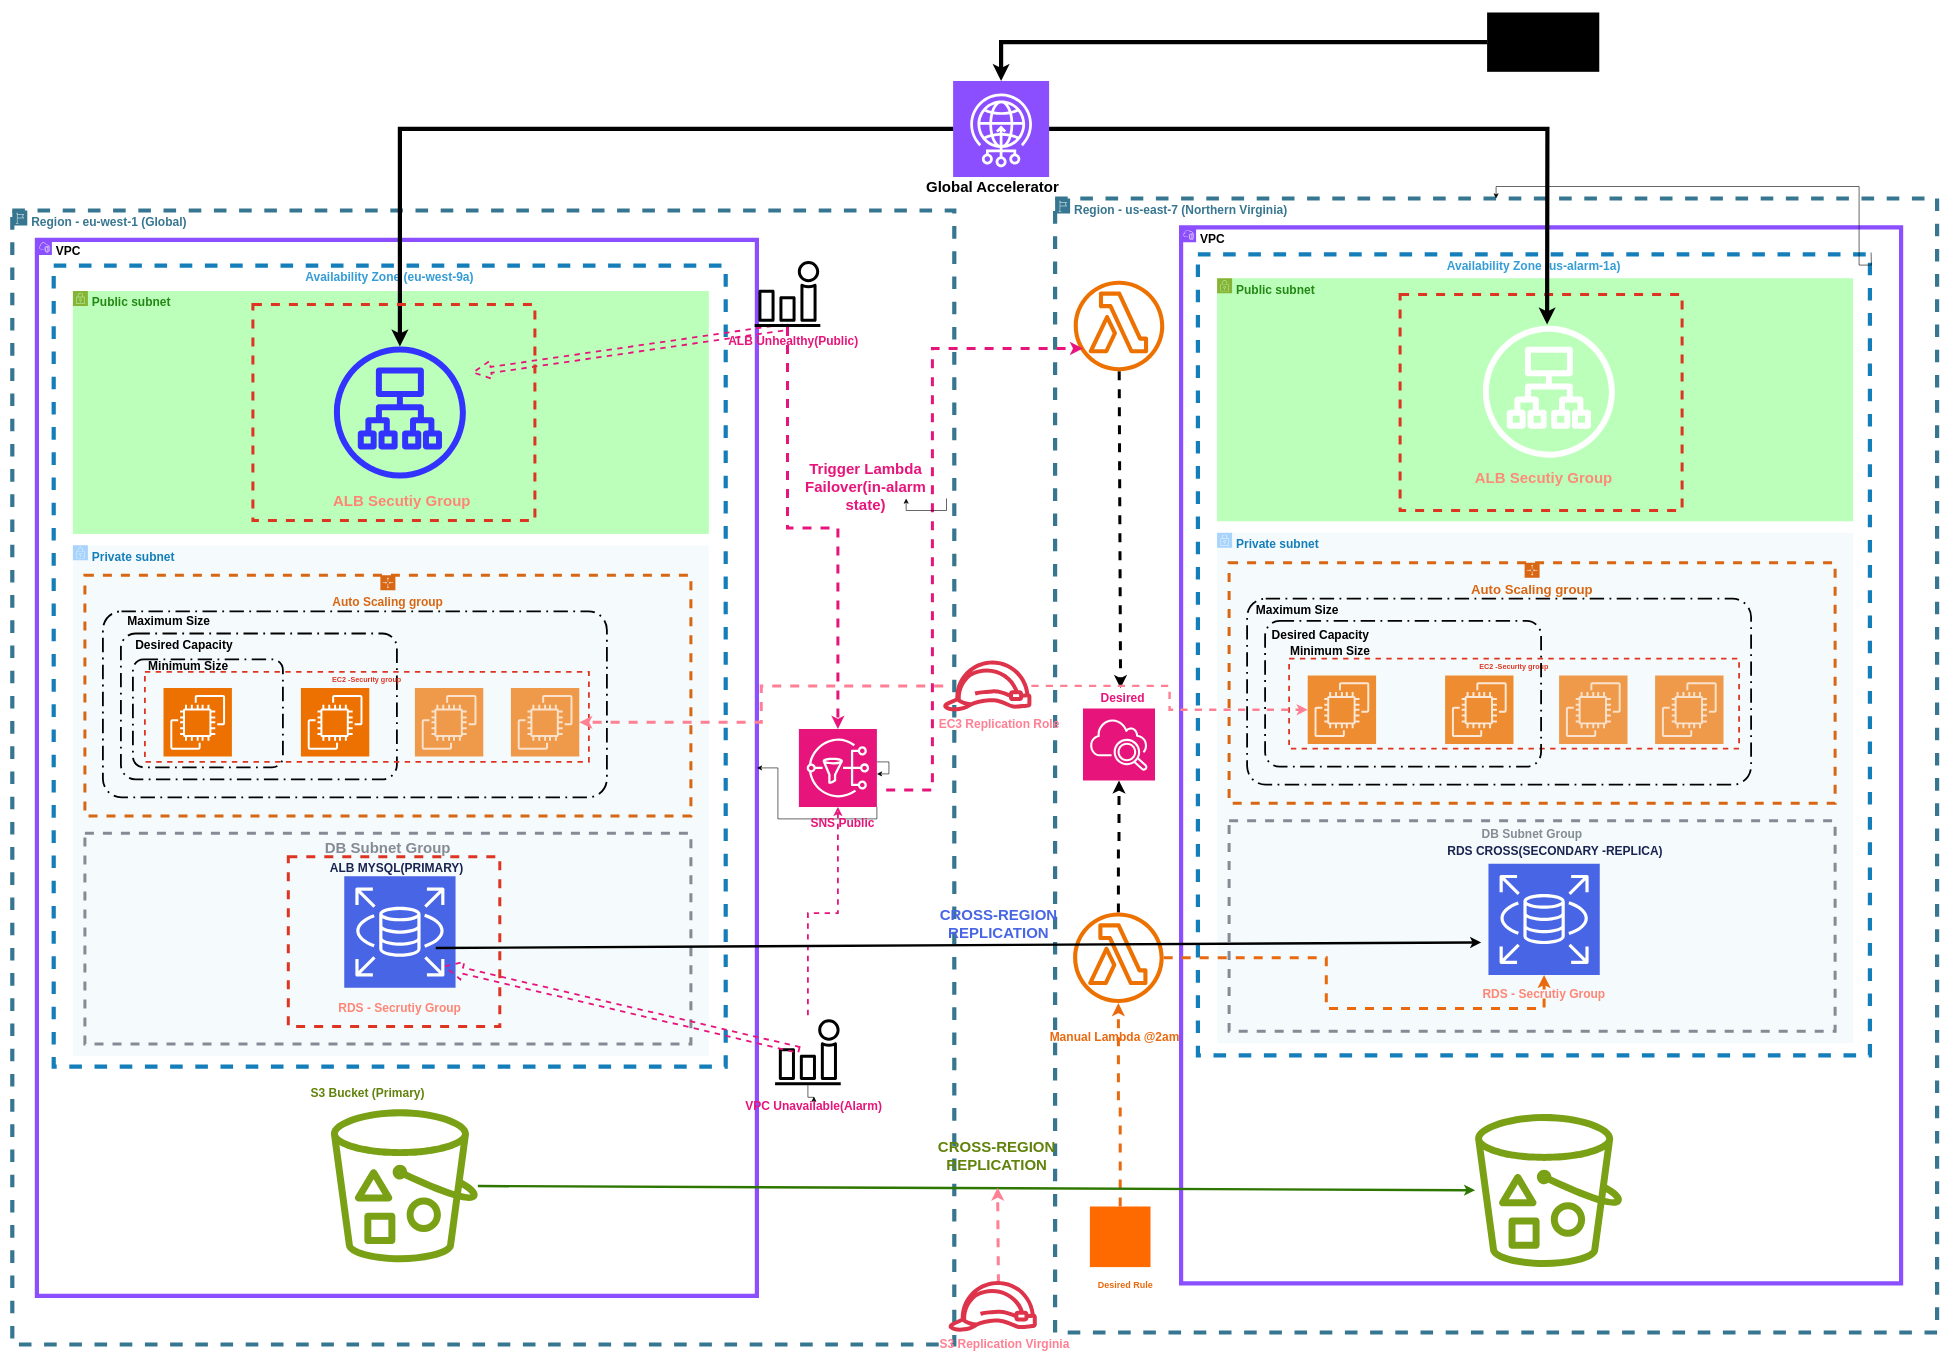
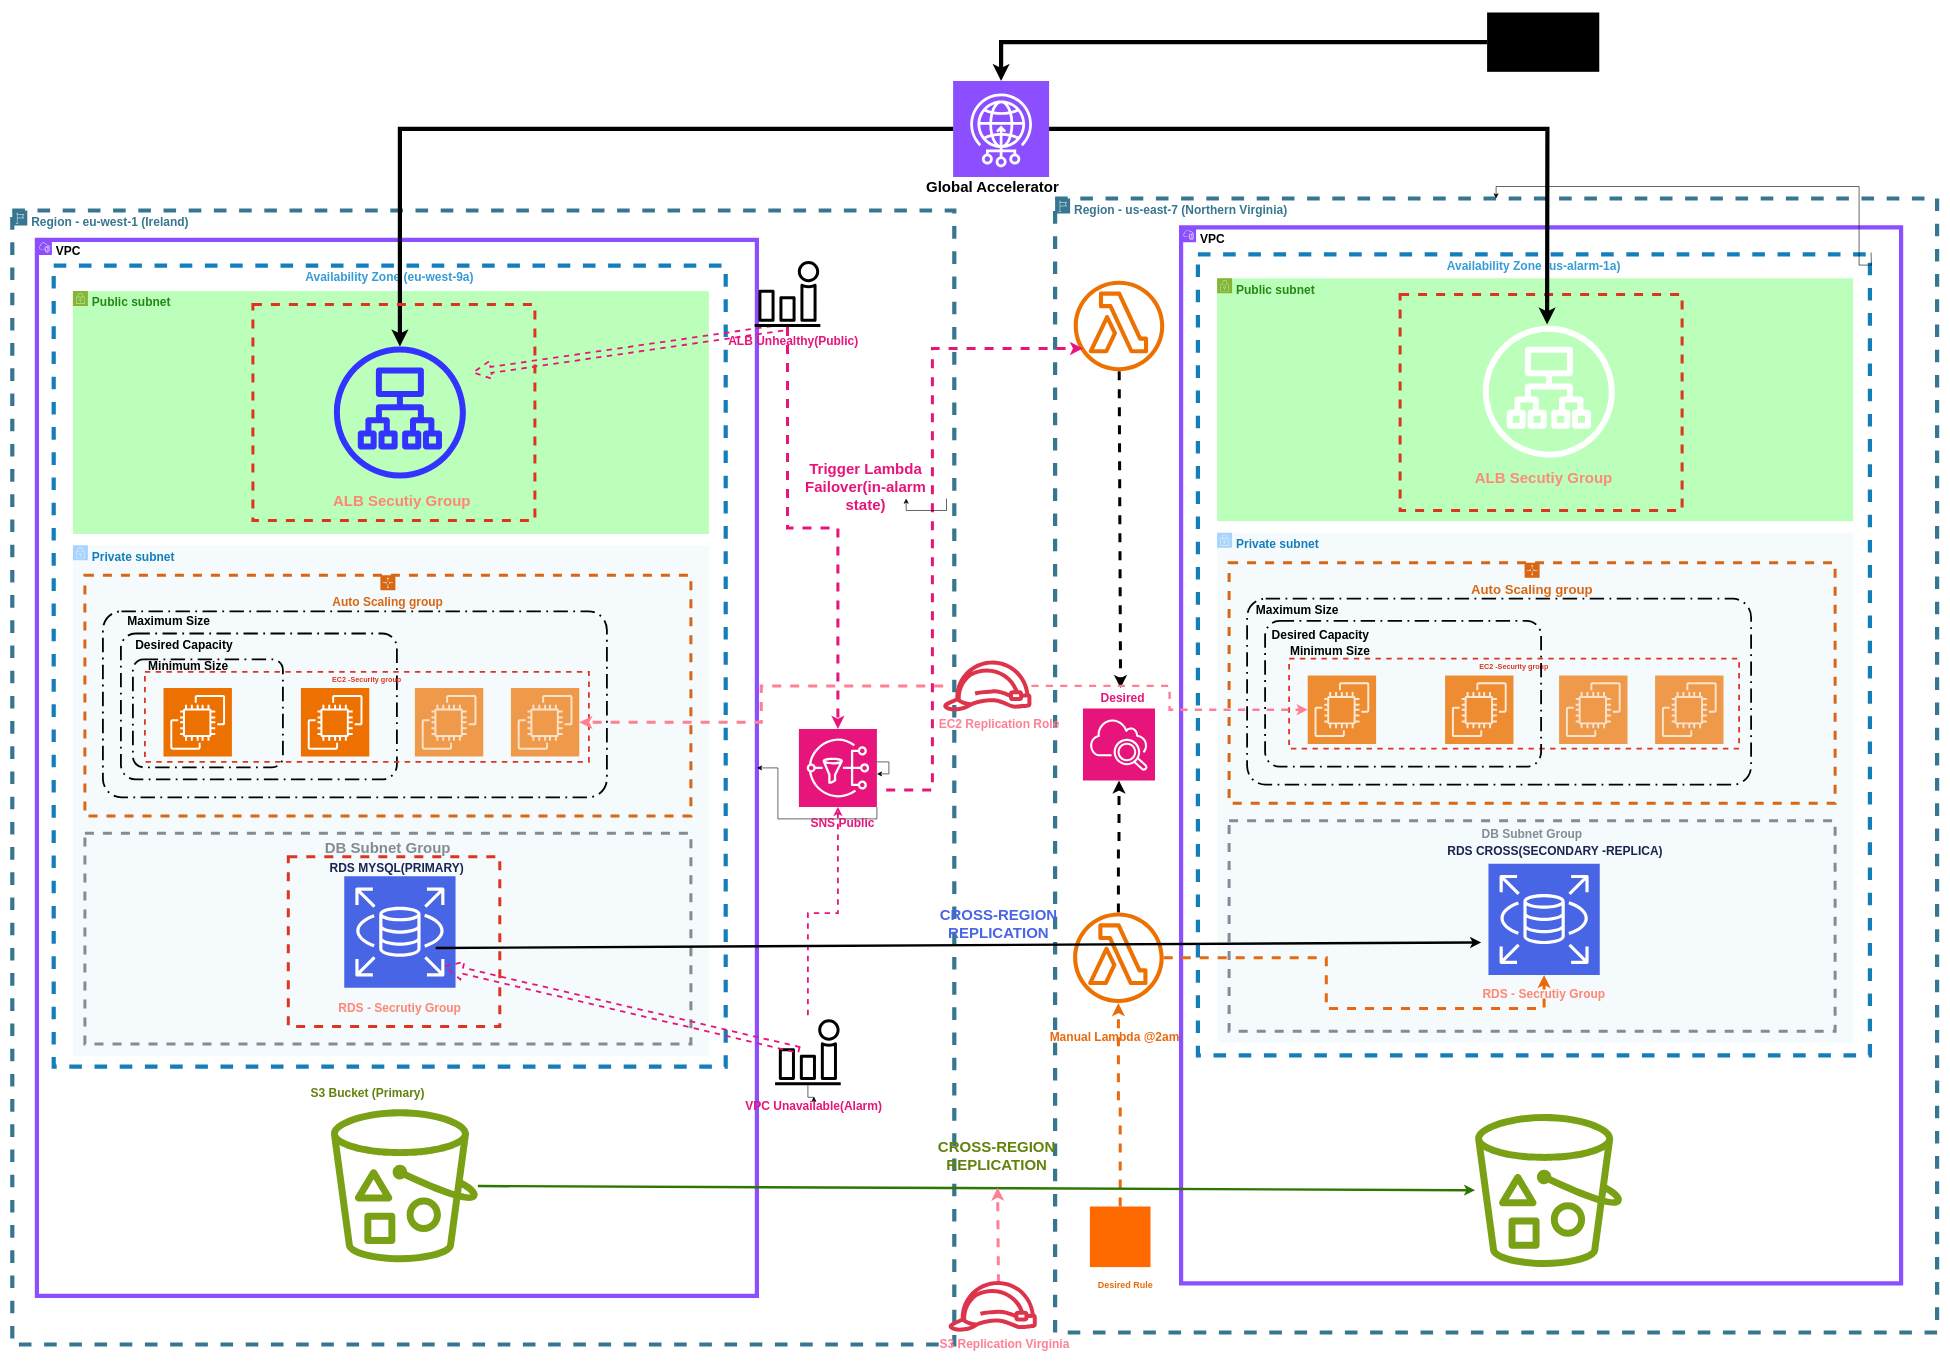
node "Region - eu-west-1 (Global)": label "Region - eu-west-1 (Global)" -> "Region - eu-west-1 (Ireland)"
node "EC3 Replication Role": label "EC3 Replication Role" -> "EC2 Replication Role"
node "ALB MYSQL(PRIMARY)": label "ALB MYSQL(PRIMARY)" -> "RDS MYSQL(PRIMARY)"
